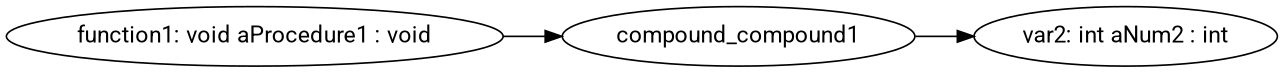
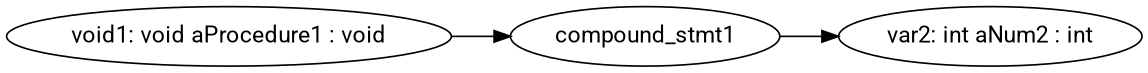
node "function1: void aProcedure1 : void": label "function1: void aProcedure1 : void" -> "void1: void aProcedure1 : void"
node "compound_compound1": label "compound_compound1" -> "compound_stmt1"
